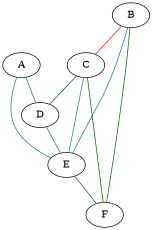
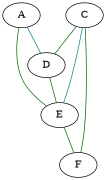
node "B": removed
edge "A" -- "E": color teal -> darkgreen
edge "D" -- "E": color teal -> darkgreen
